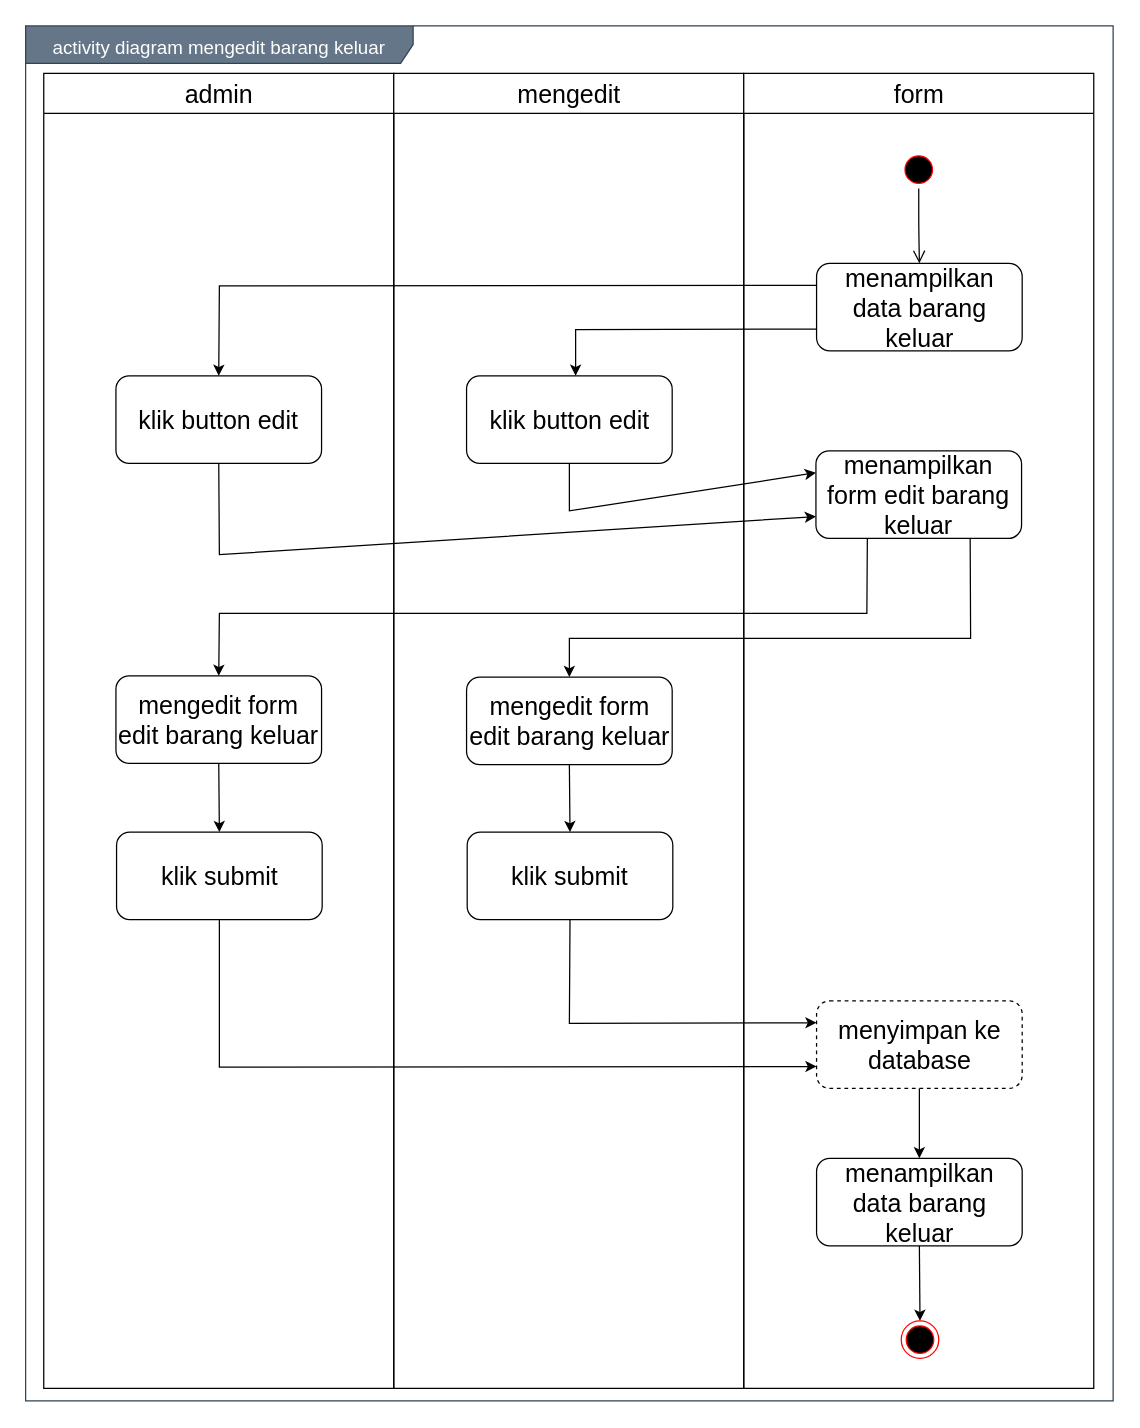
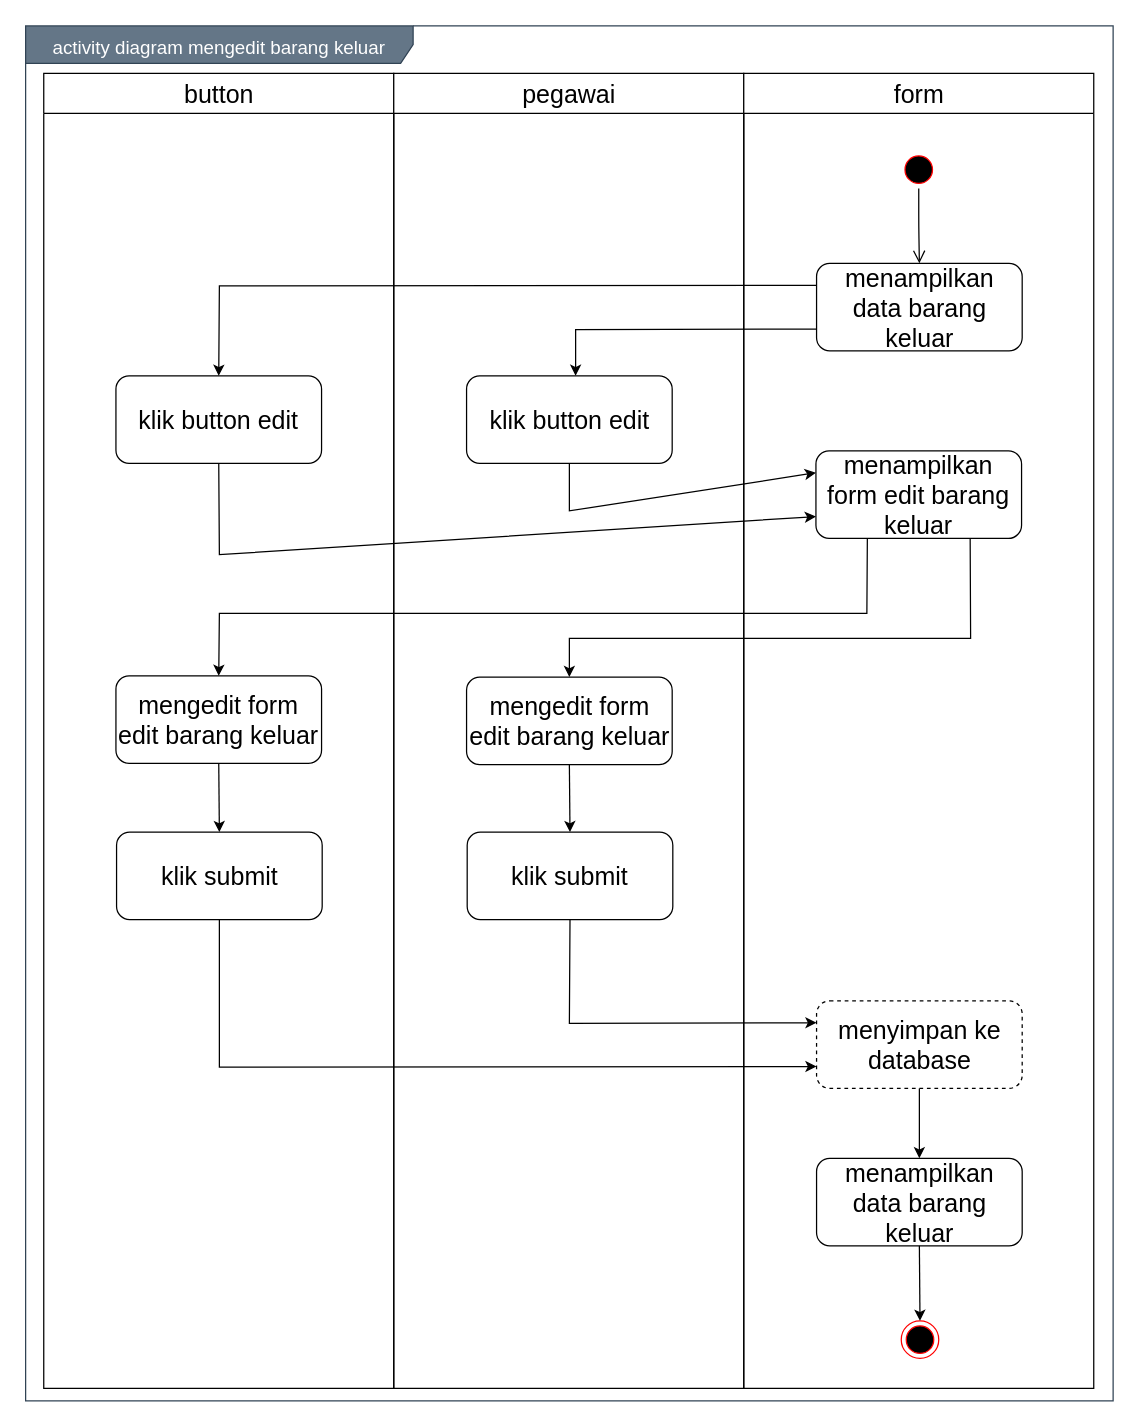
node "admin": label "admin" -> "button"
node "mengedit": label "mengedit" -> "pegawai"
